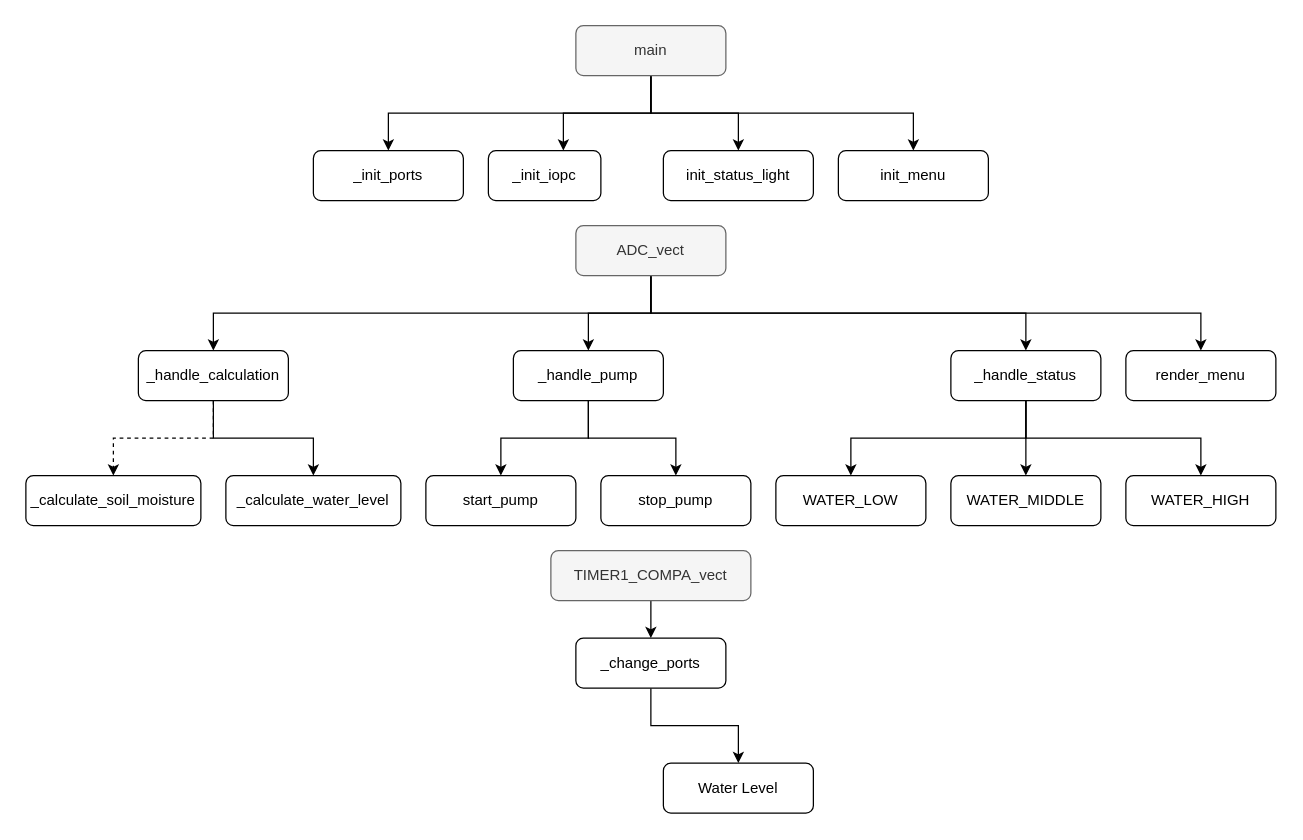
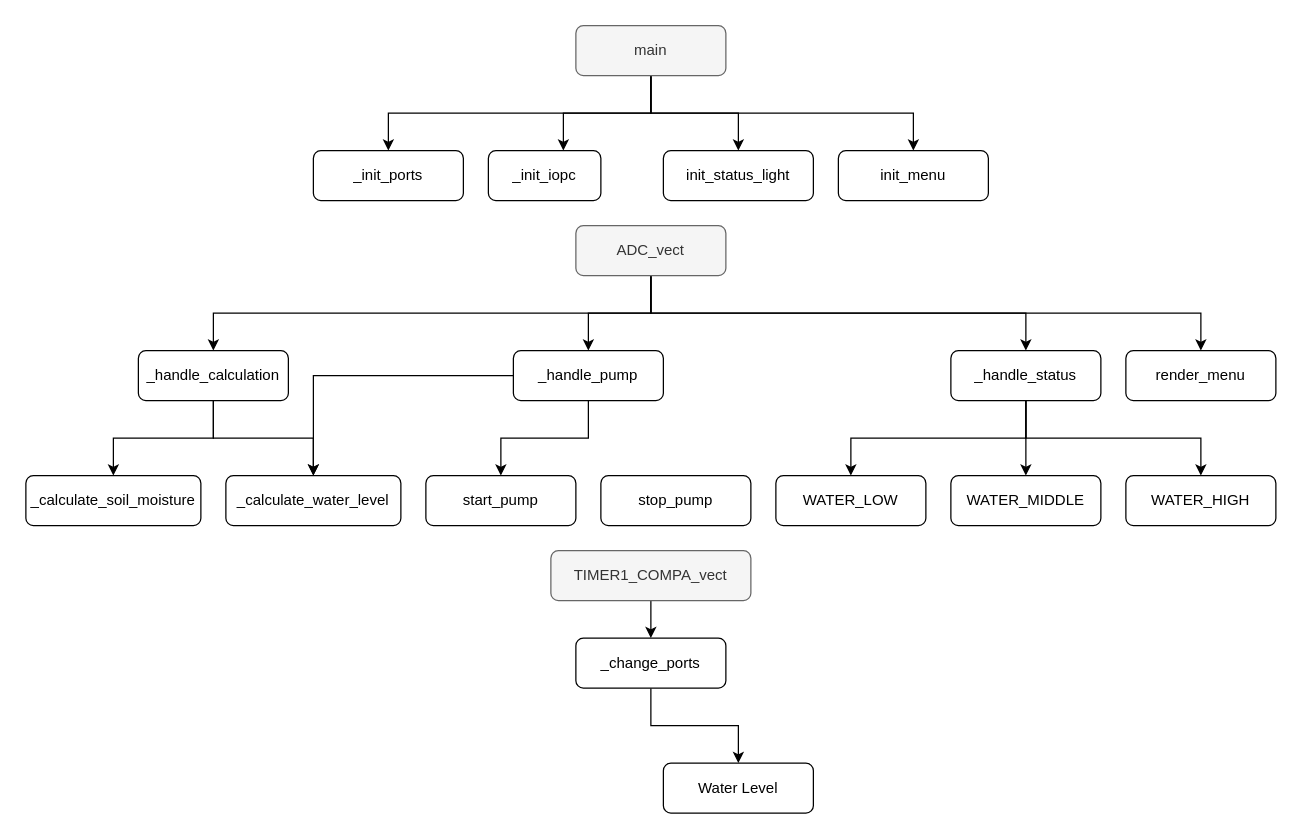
edge "_handle_calculation" -> "_calculate_soil_moisture": style dashed -> solid
edge "_handle_pump" -> "stop_pump": now "_handle_pump" -> "_calculate_water_level"
